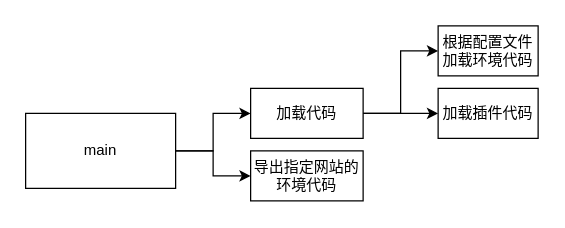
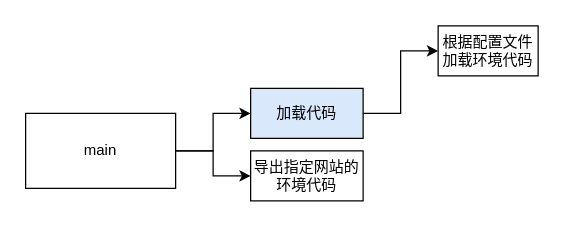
node "加载代码": fillcolor #ffffff -> #dae8fc
edge "加载代码" -> "加载插件代码": removed
node "加载插件代码": removed
